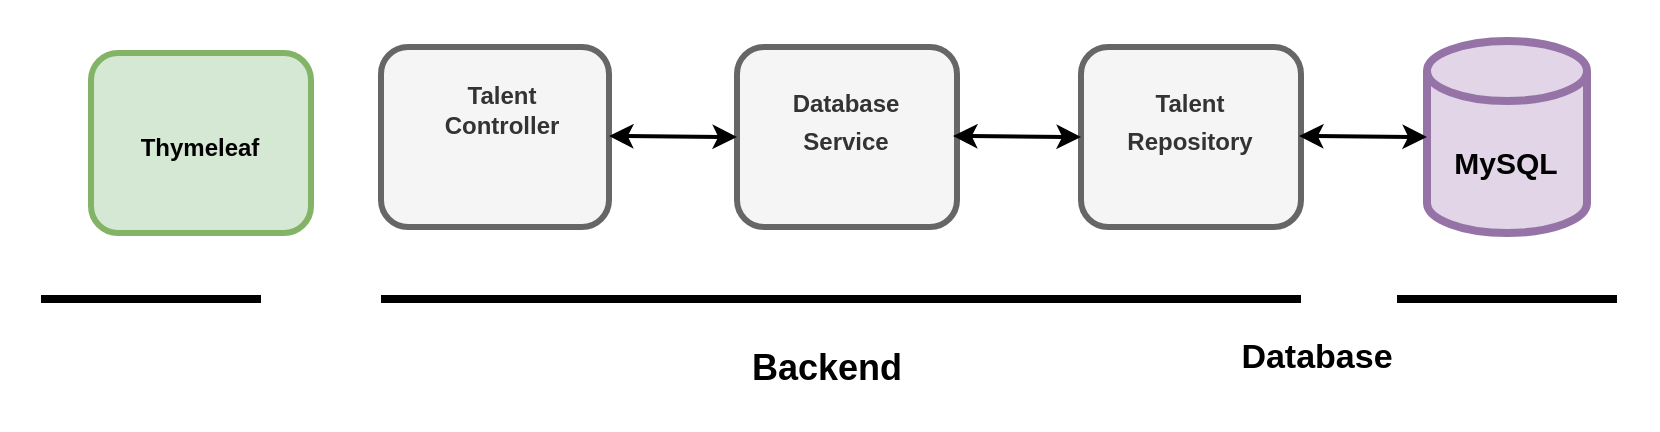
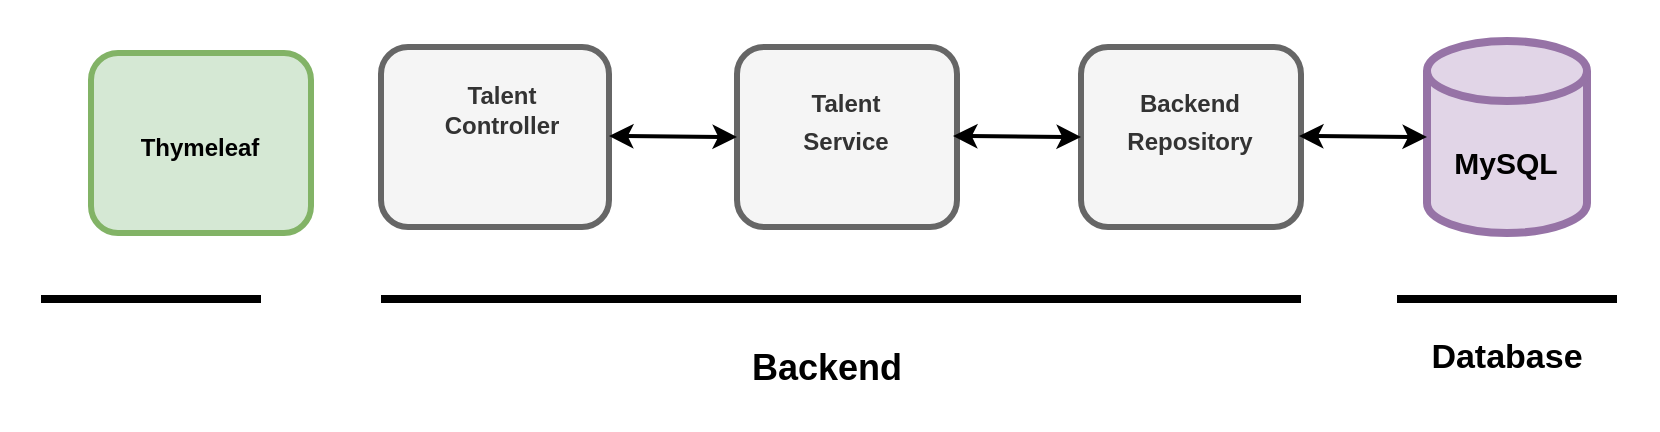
node "Database Service": label "Database Service" -> "Talent Service"
node "Talent Repository": label "Talent Repository" -> "Backend Repository"
node "Database": moved (1317, 359) -> (1507, 359)
